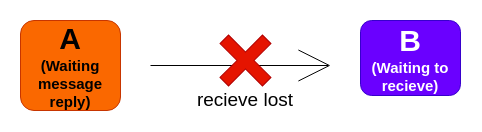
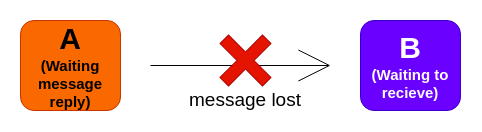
node "B (Waiting to recieve)": size 100x75 -> 100x90
node "recieve lost": label "recieve lost" -> "message lost"
